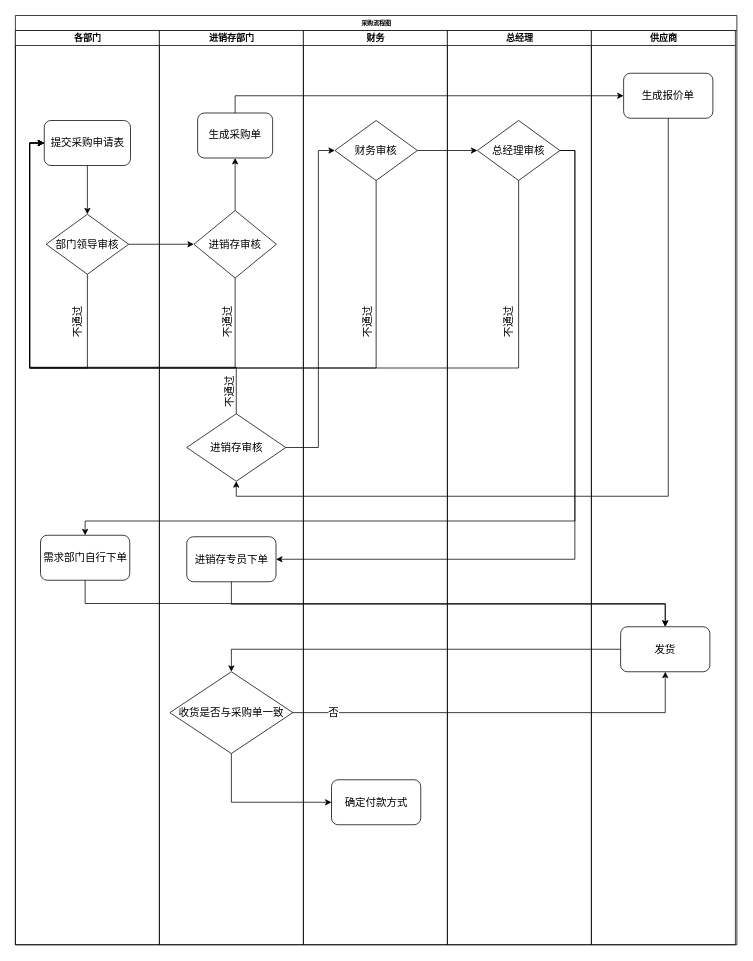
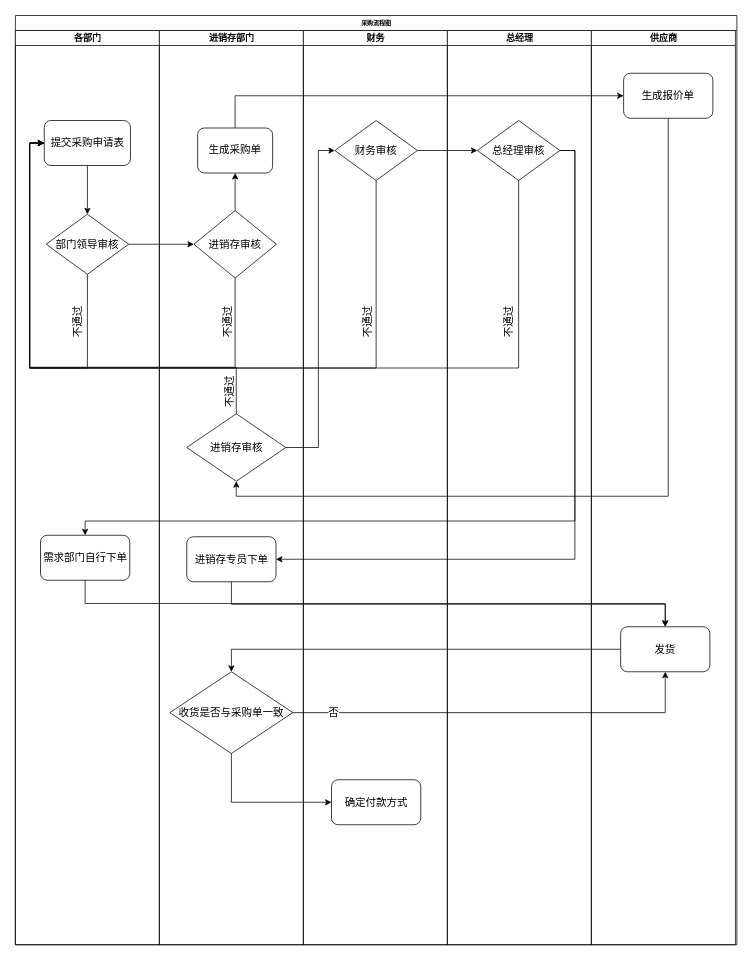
node "生成采购单": moved (235, 135) -> (235, 150)
